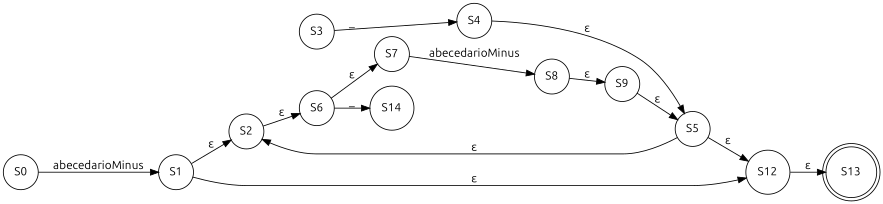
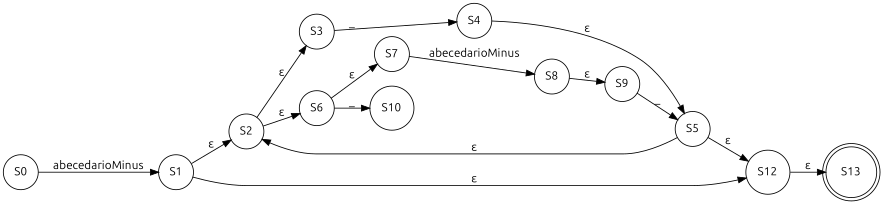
edge "S2" -> "S3": added, label "ε"
edge "S9" -> "S5": label "ε" -> "_"
node "S14": label "S14" -> "S10"
